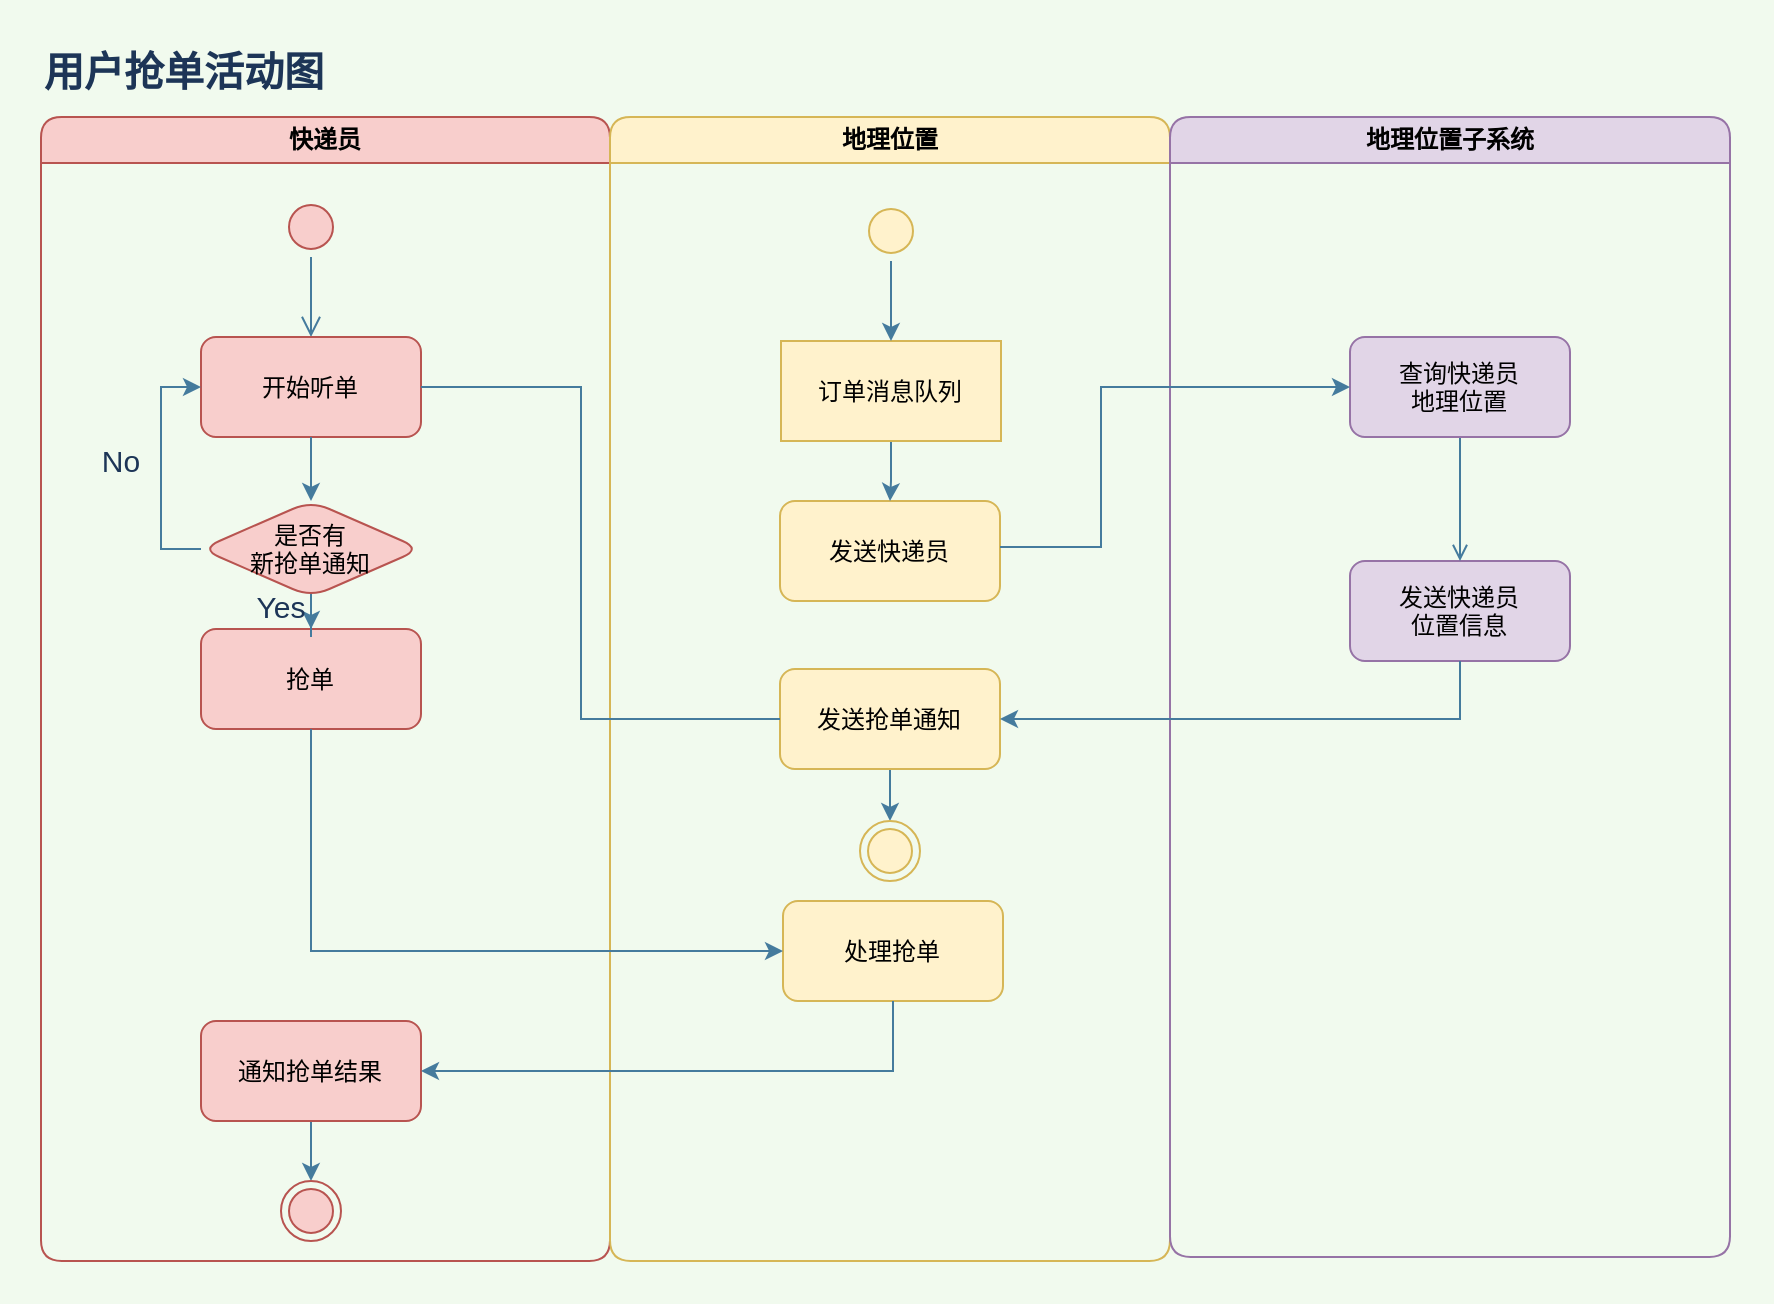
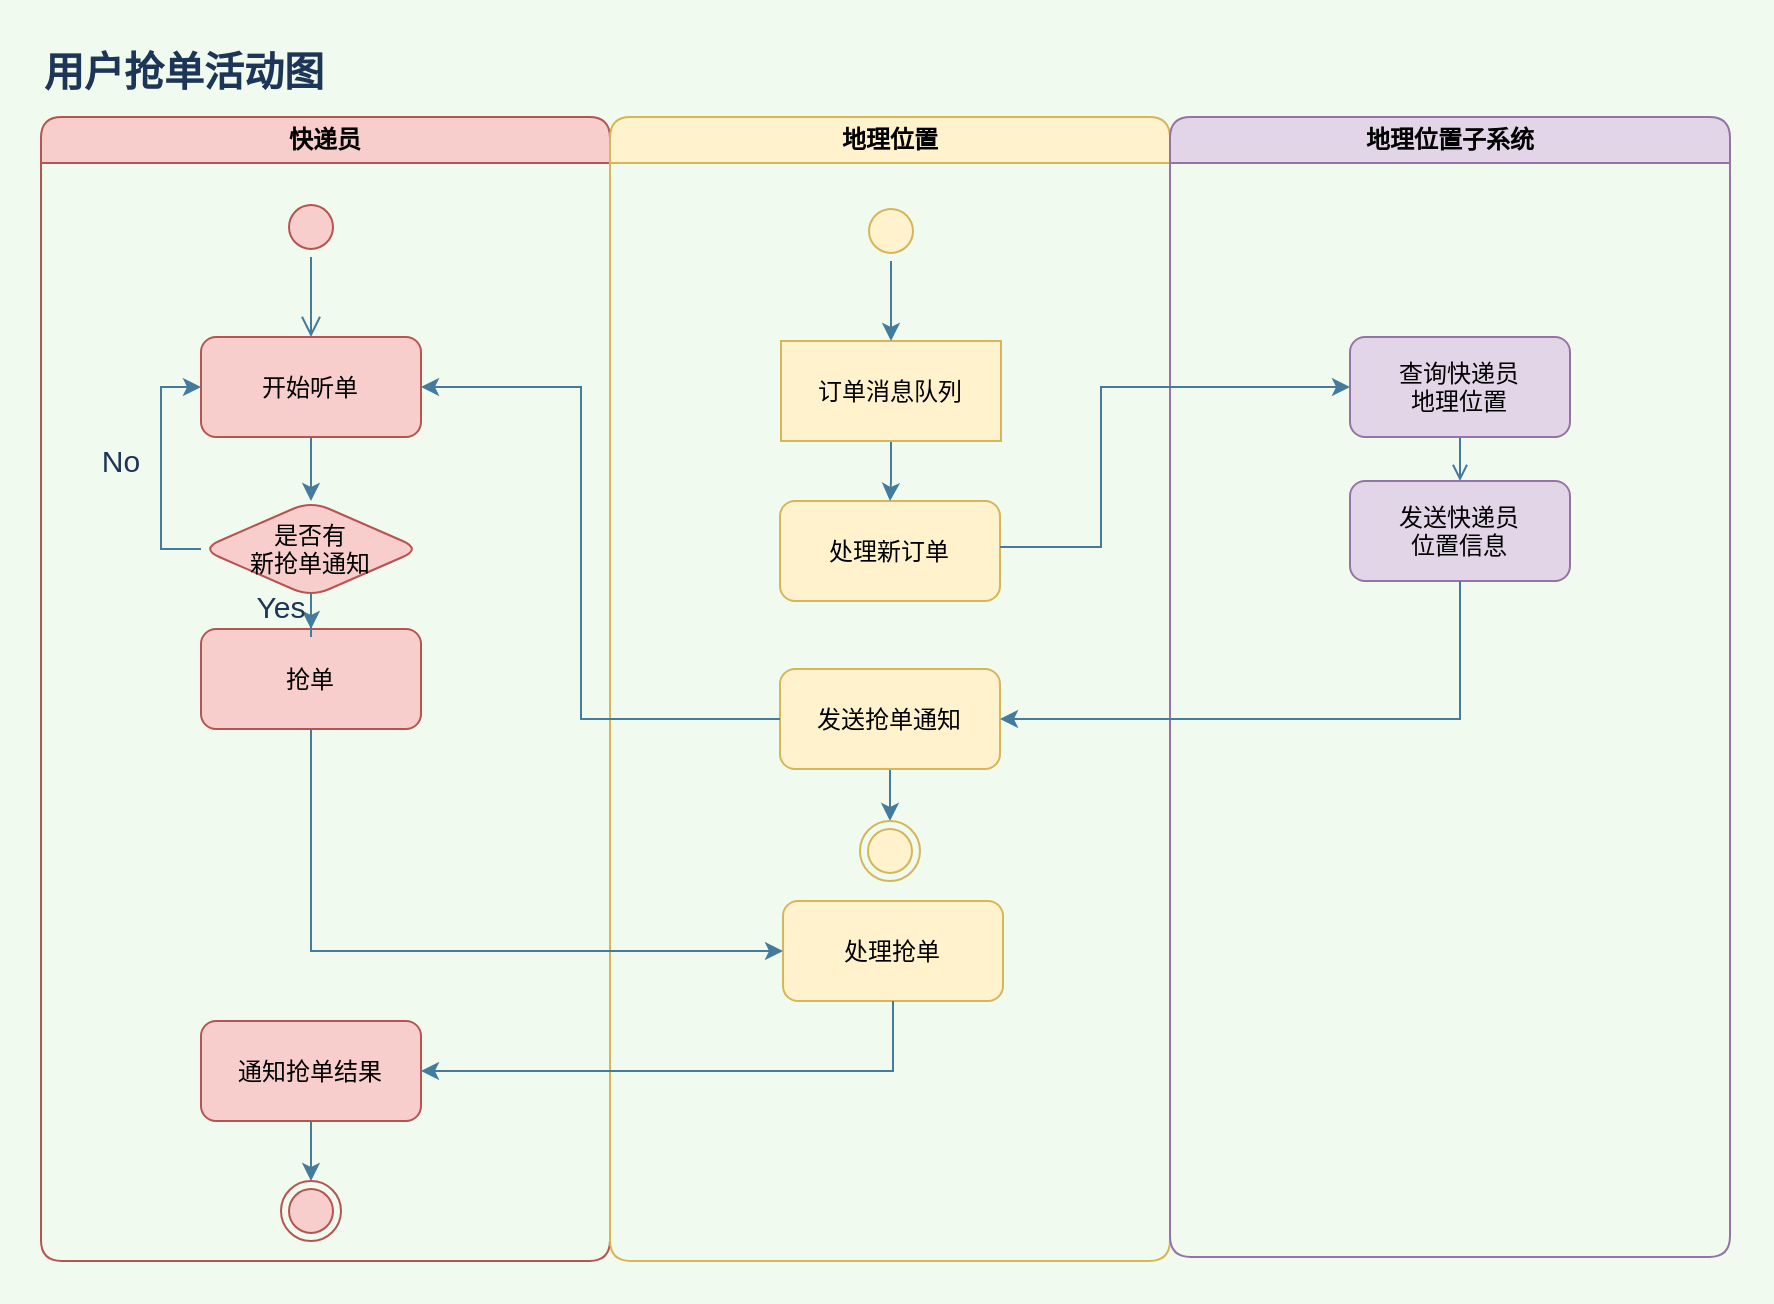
edge "开始听单" -- "发送抢单通知": arrowhead none -> classic
node "发送快递员": label "发送快递员" -> "处理新订单"
node "发送快递员 位置信息": moved (1460, 611) -> (1460, 531)
